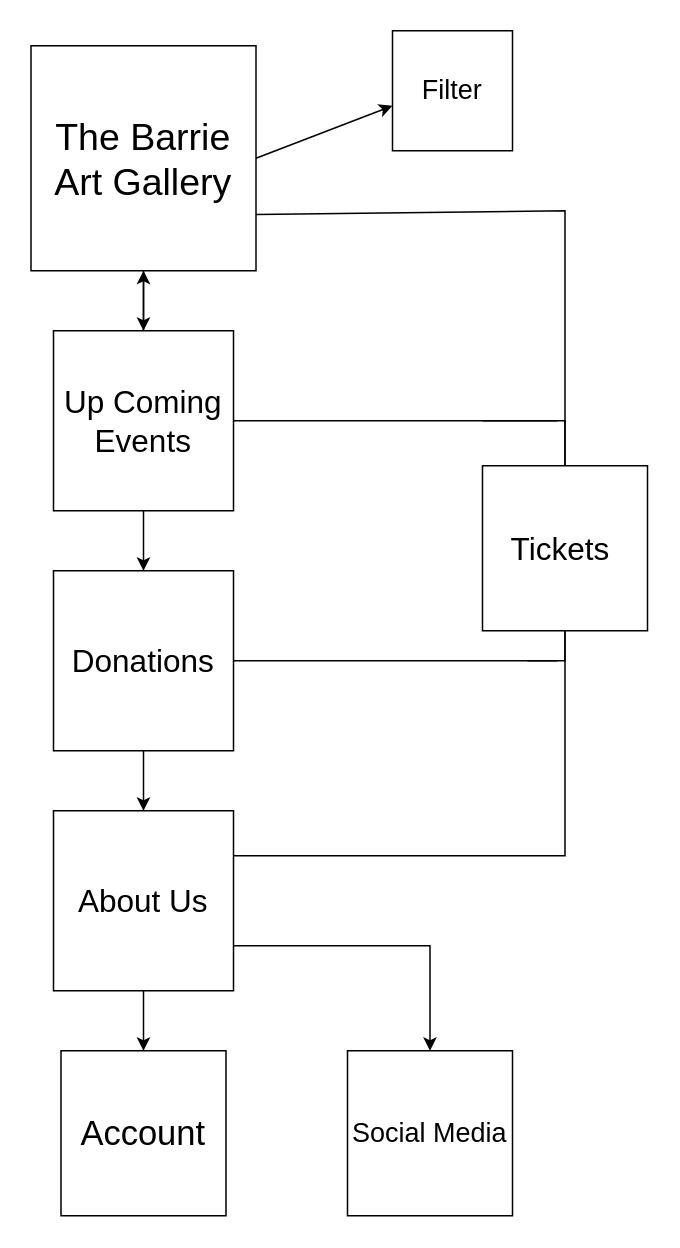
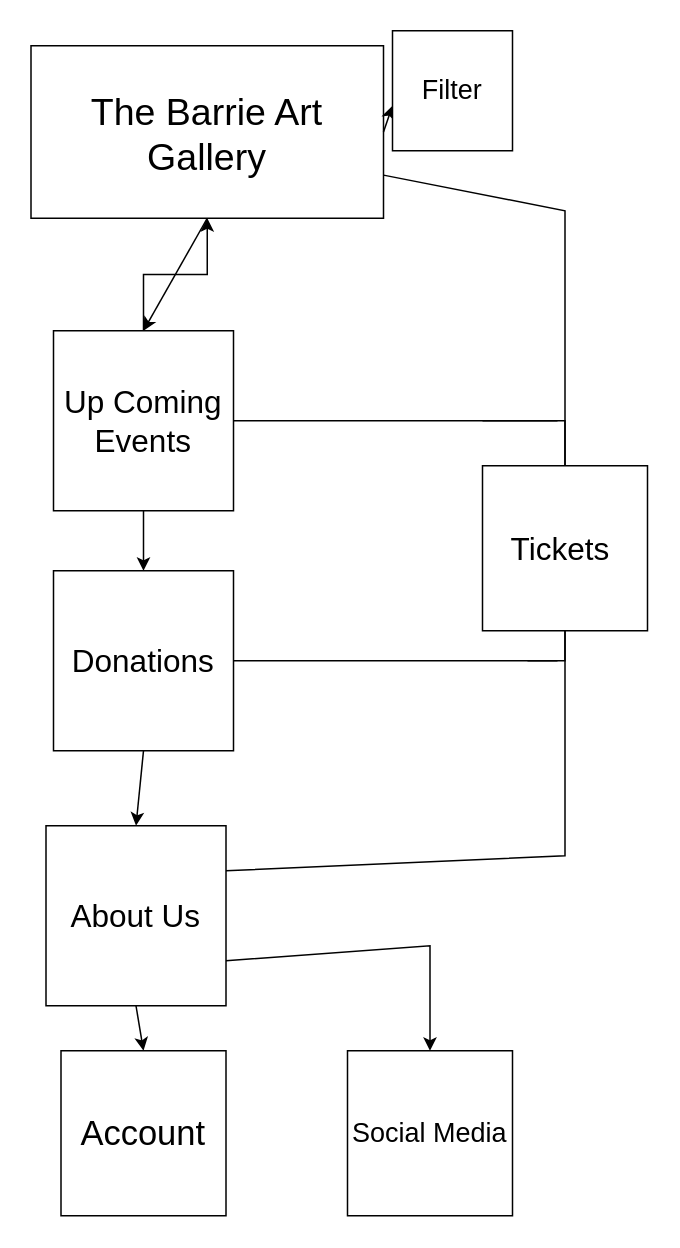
node "The Barrie Art Gallery": size 225x225 -> 353x173
node "About Us": moved (143, 901) -> (136, 916)
